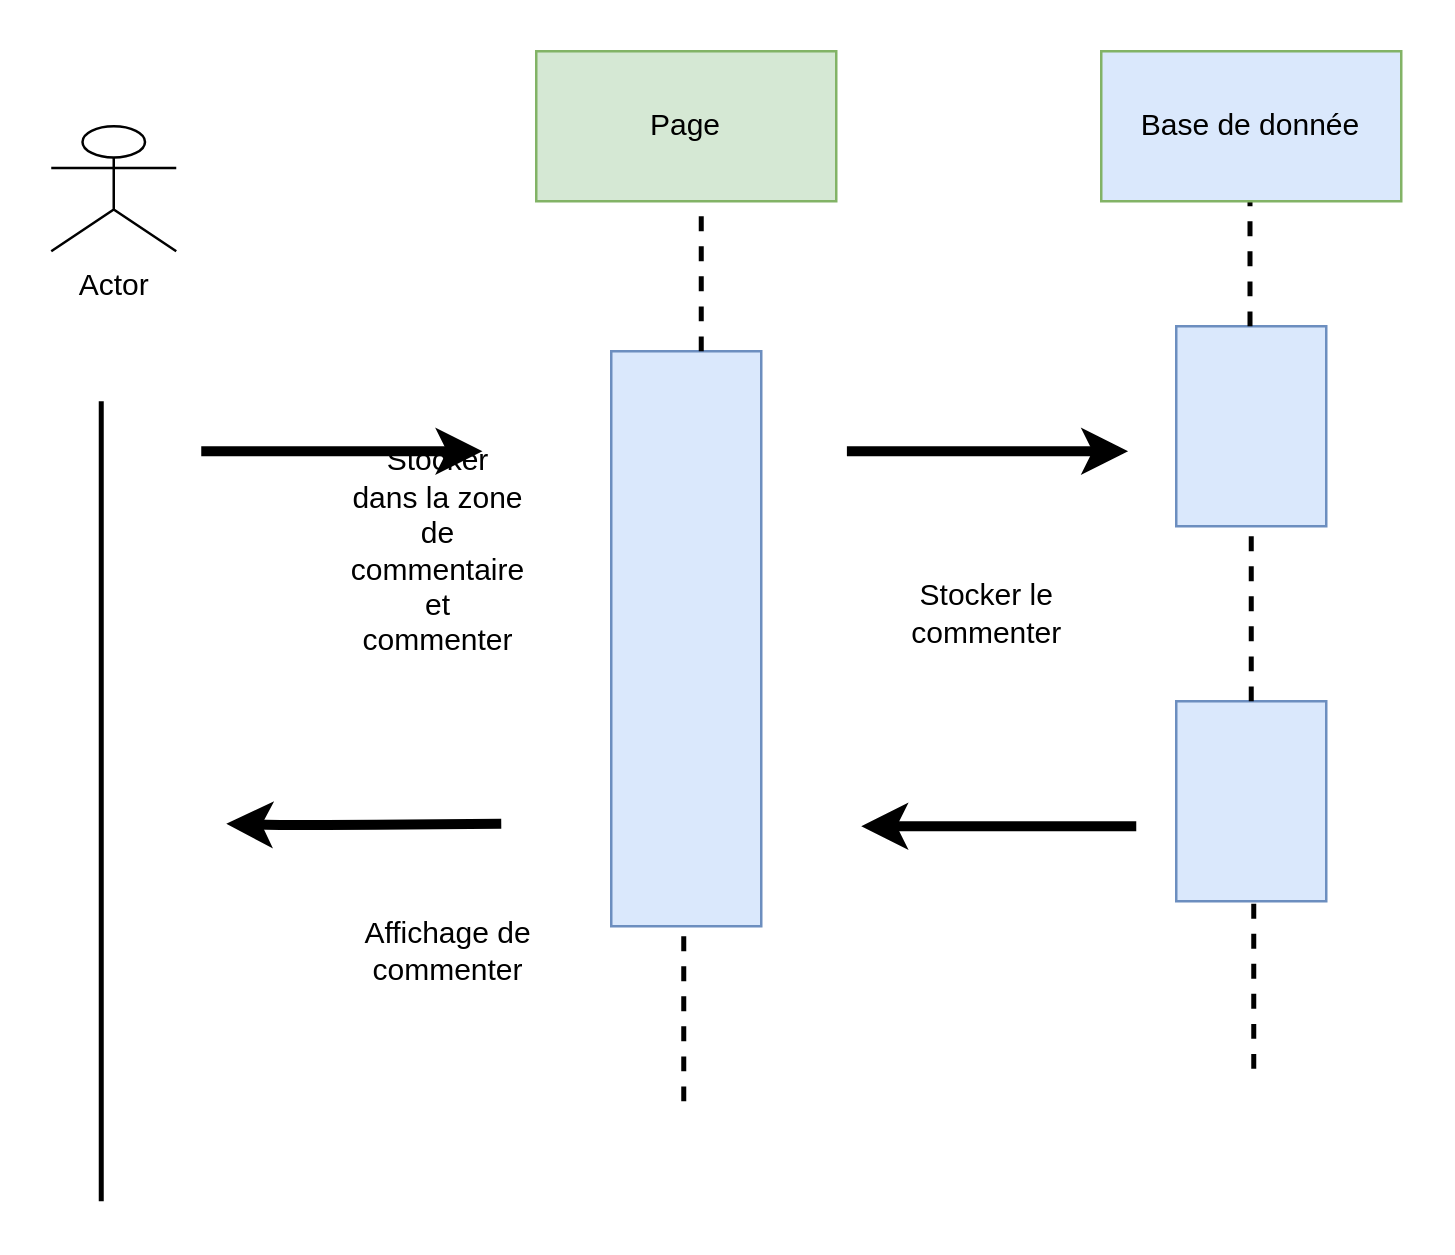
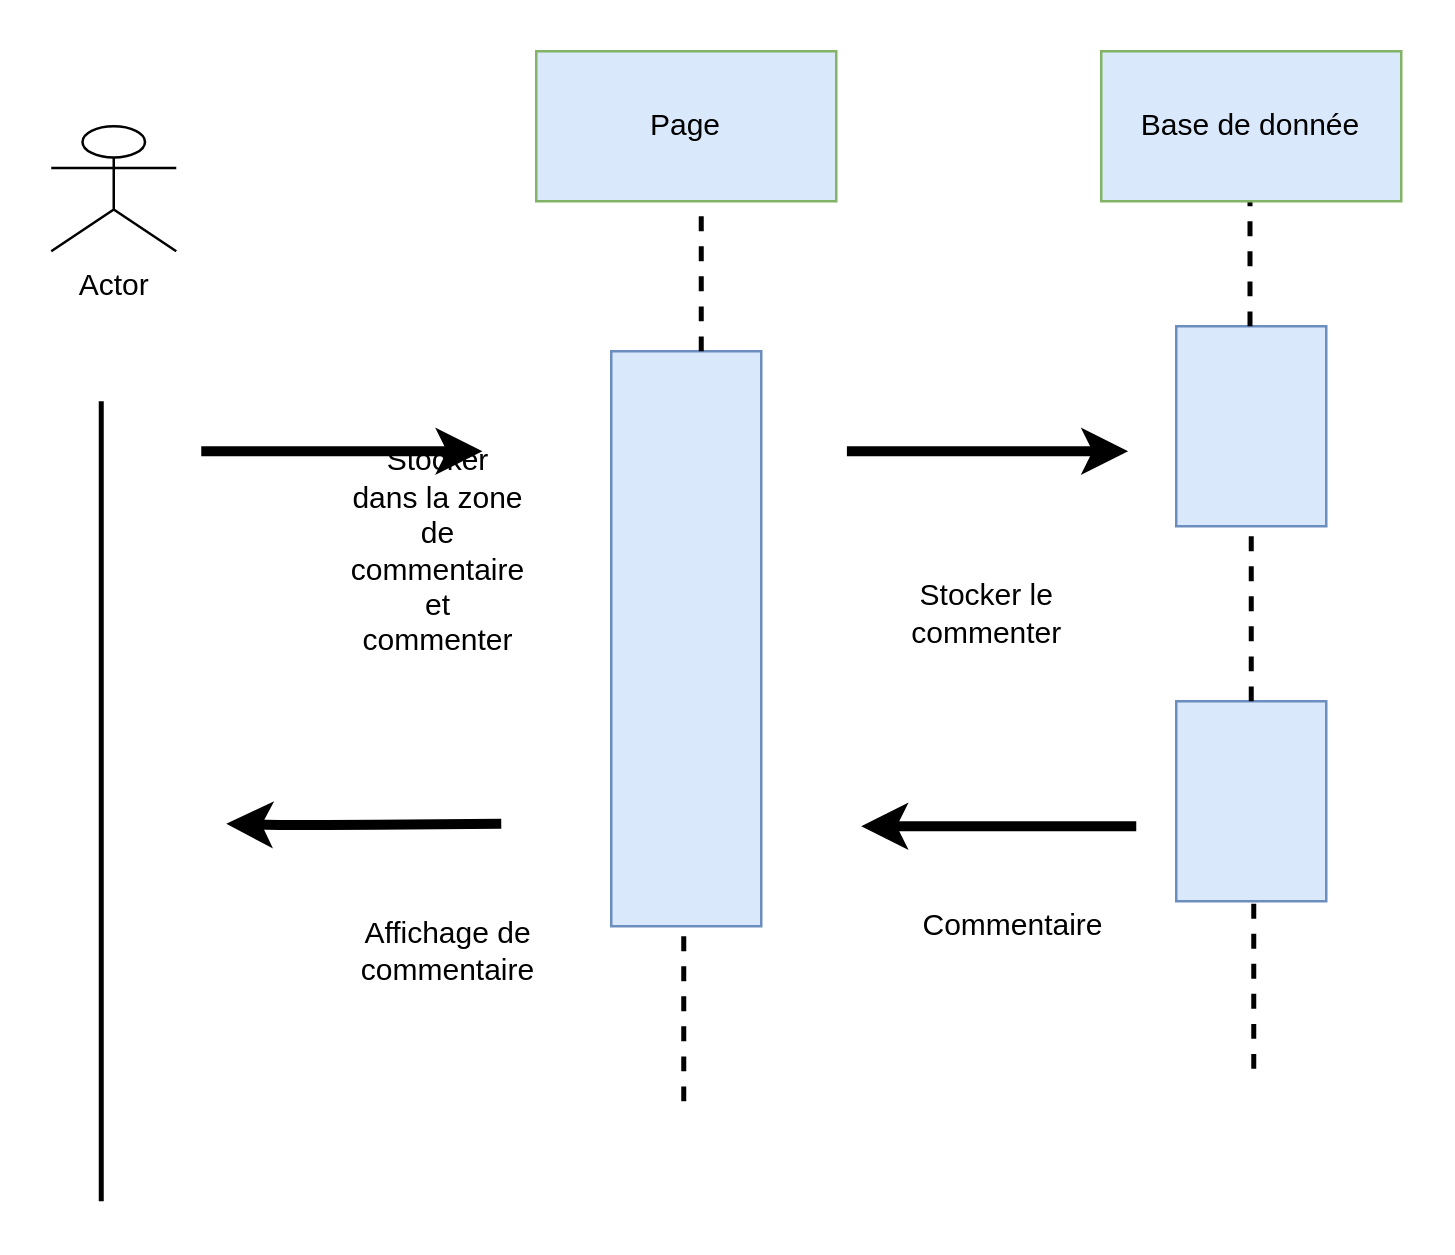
node "Page": fillcolor #d5e8d4 -> #dae8fc
node "Commentaire": added
node "Affichage de commenter": label "Affichage de commenter" -> "Affichage de commentaire"
